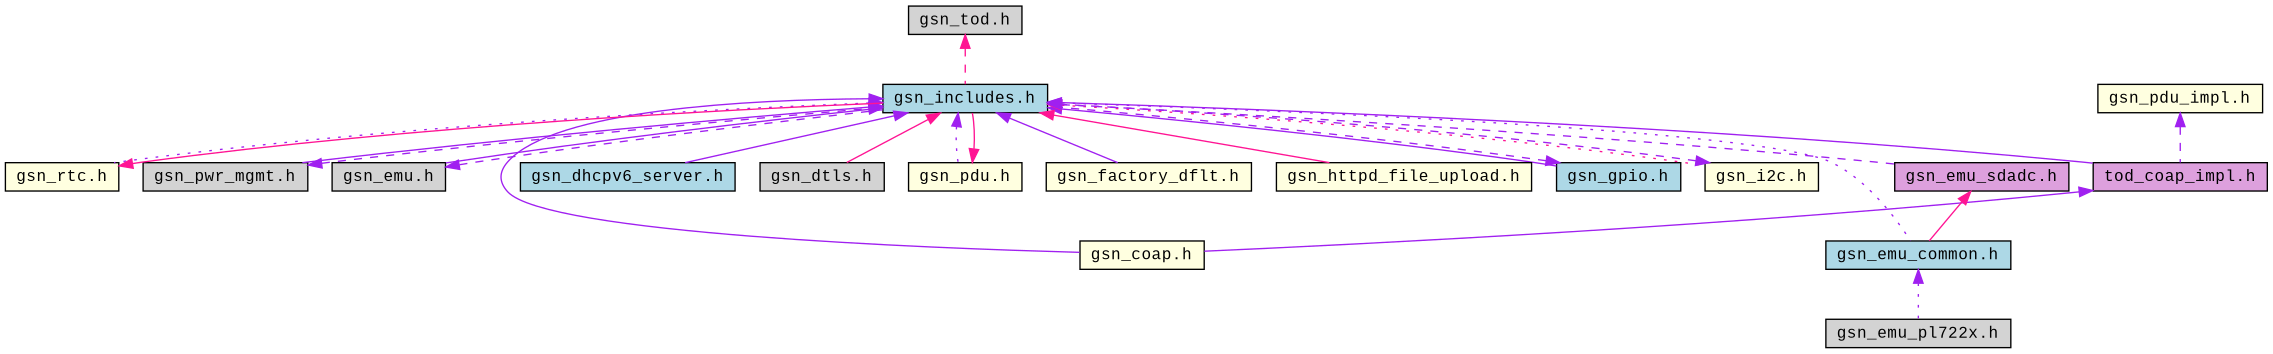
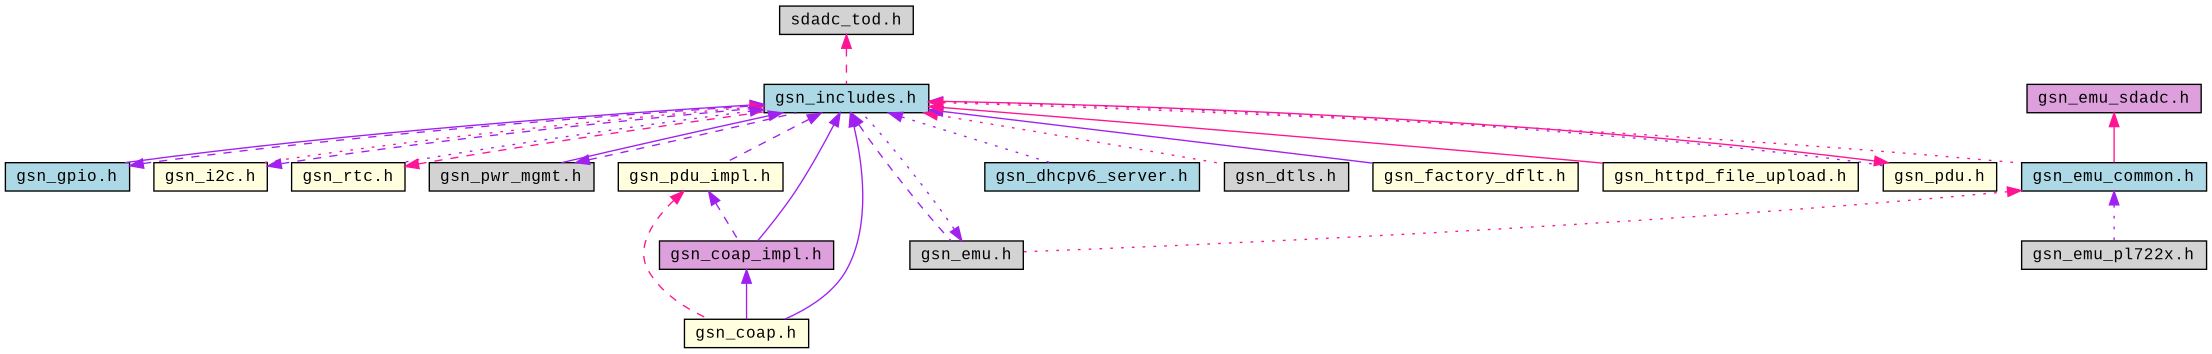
node "gsn_tod.h": label "gsn_tod.h" -> "sdadc_tod.h"
edge "gsn_emu_common.h" -> "gsn_includes.h": color purple -> deeppink
edge "gsn_includes.h" -> "gsn_rtc.h": style solid -> dashed
edge "gsn_emu.h" -> "gsn_includes.h": style solid -> dashed
edge "gsn_includes.h" -> "gsn_emu.h": style dashed -> dotted
edge "gsn_emu_sdadc.h" -> "gsn_includes.h": now "gsn_pdu_impl.h" -> "gsn_includes.h"
edge "gsn_dhcpv6_server.h" -> "gsn_includes.h": style solid -> dotted
edge "gsn_dtls.h" -> "gsn_includes.h": style solid -> dotted
node "tod_coap_impl.h": label "tod_coap_impl.h" -> "gsn_coap_impl.h"
edge "gsn_emu.h" -> "gsn_emu_common.h": added
edge "gsn_coap.h" -> "gsn_pdu_impl.h": added
